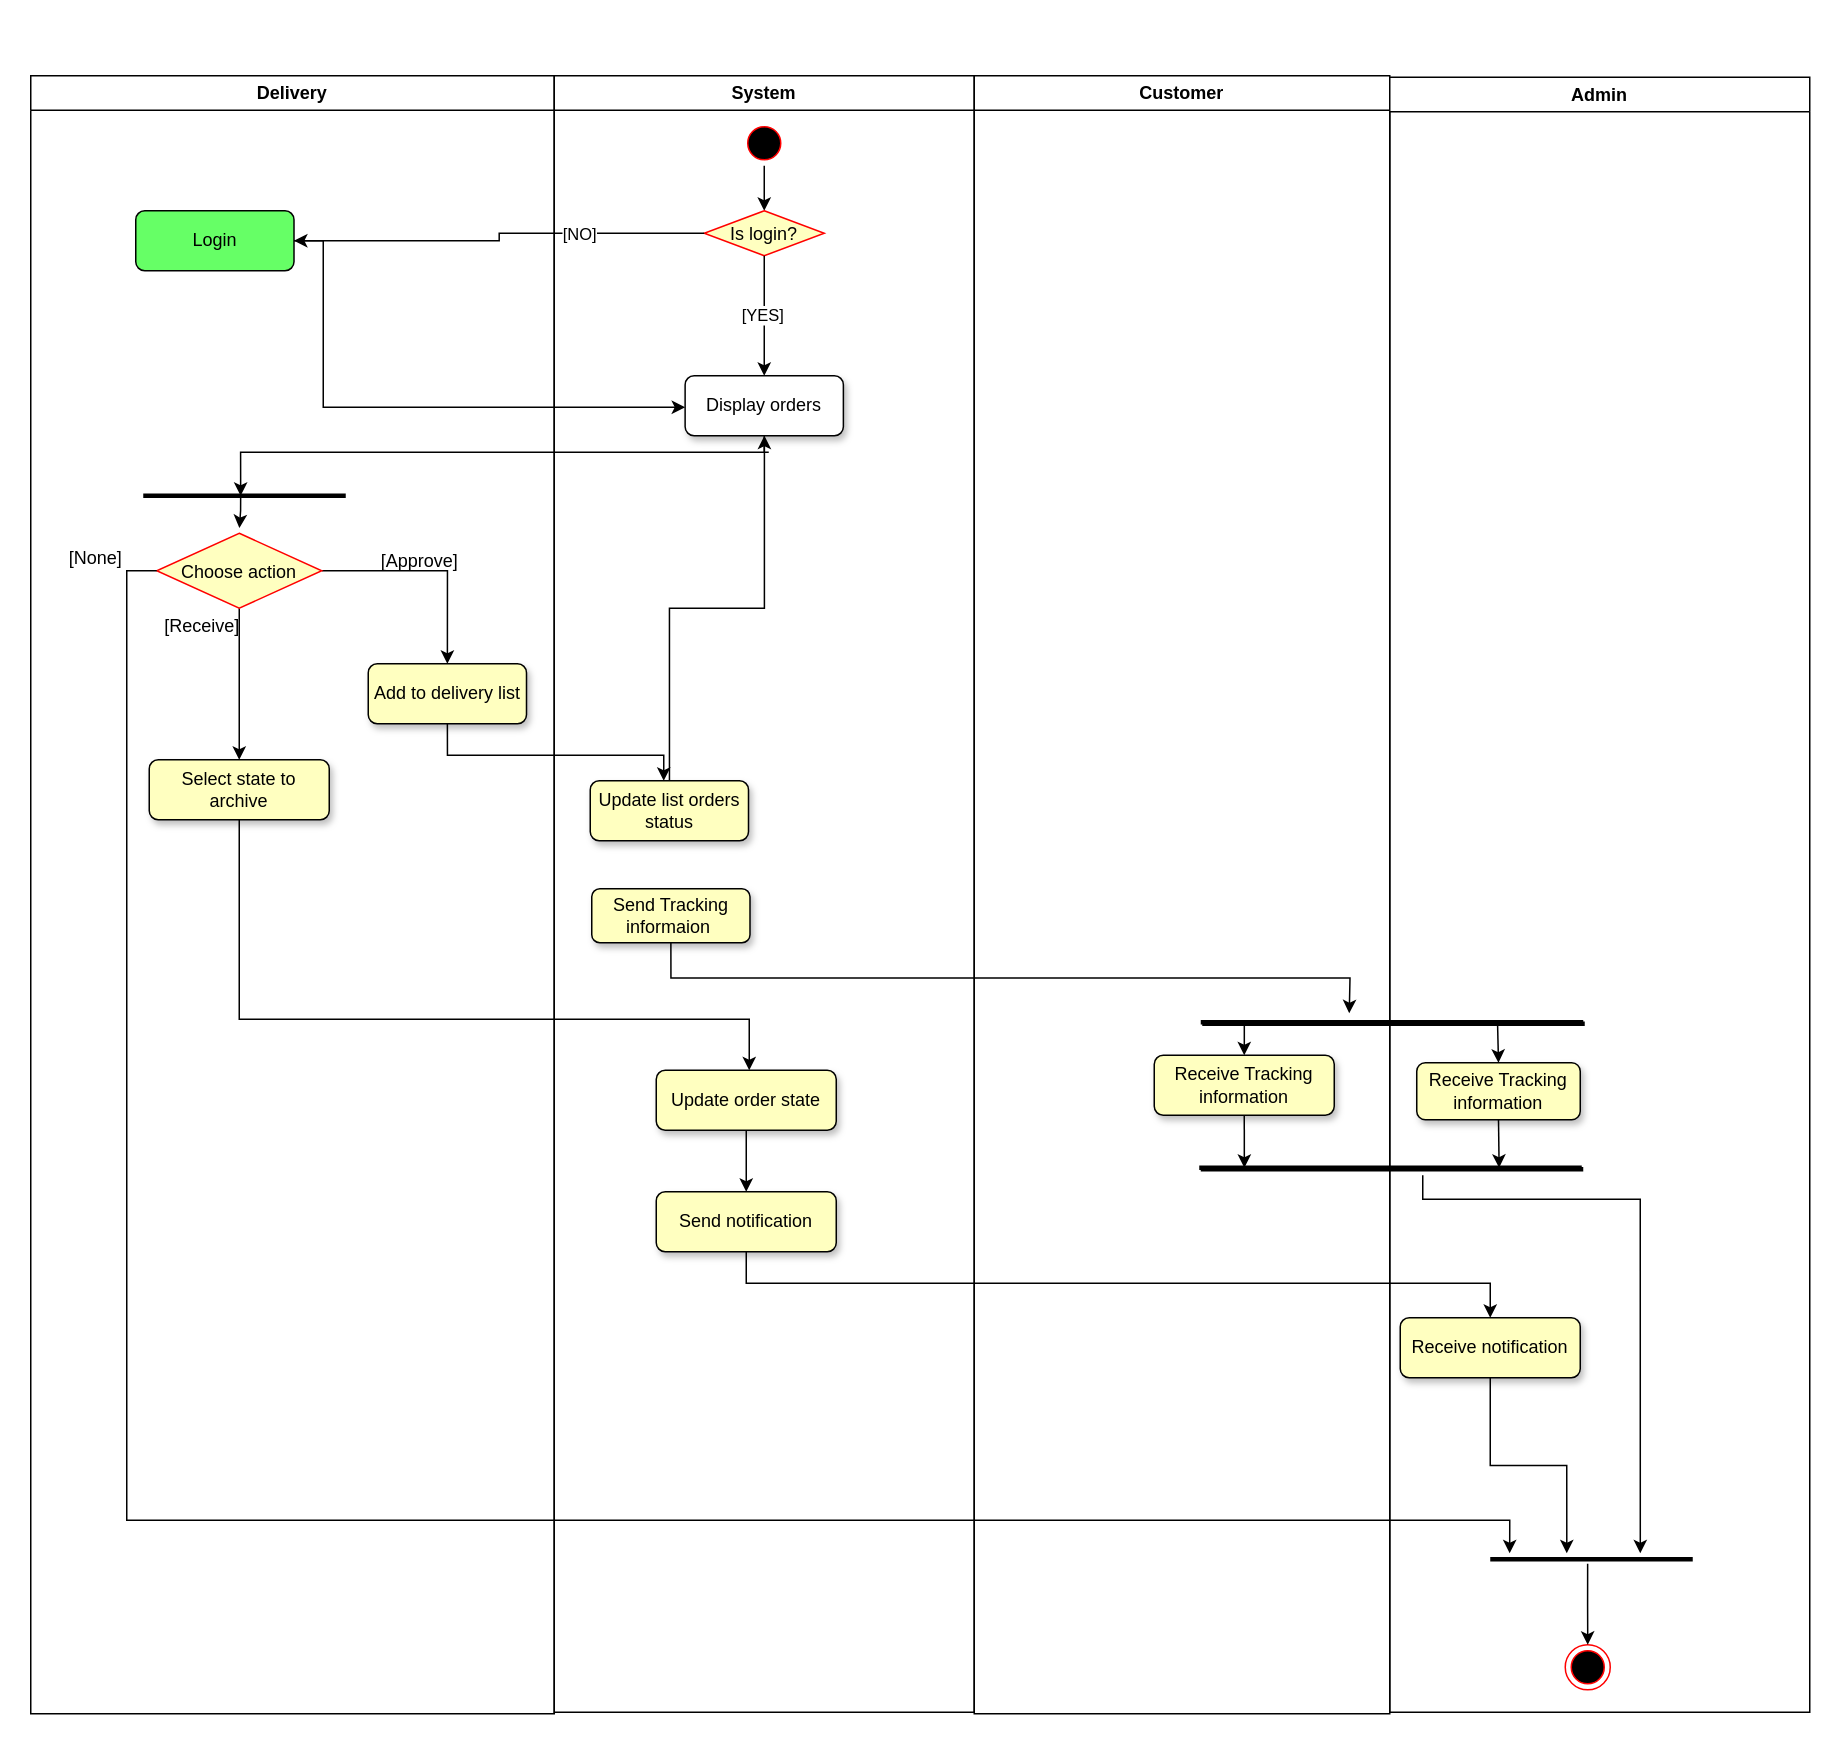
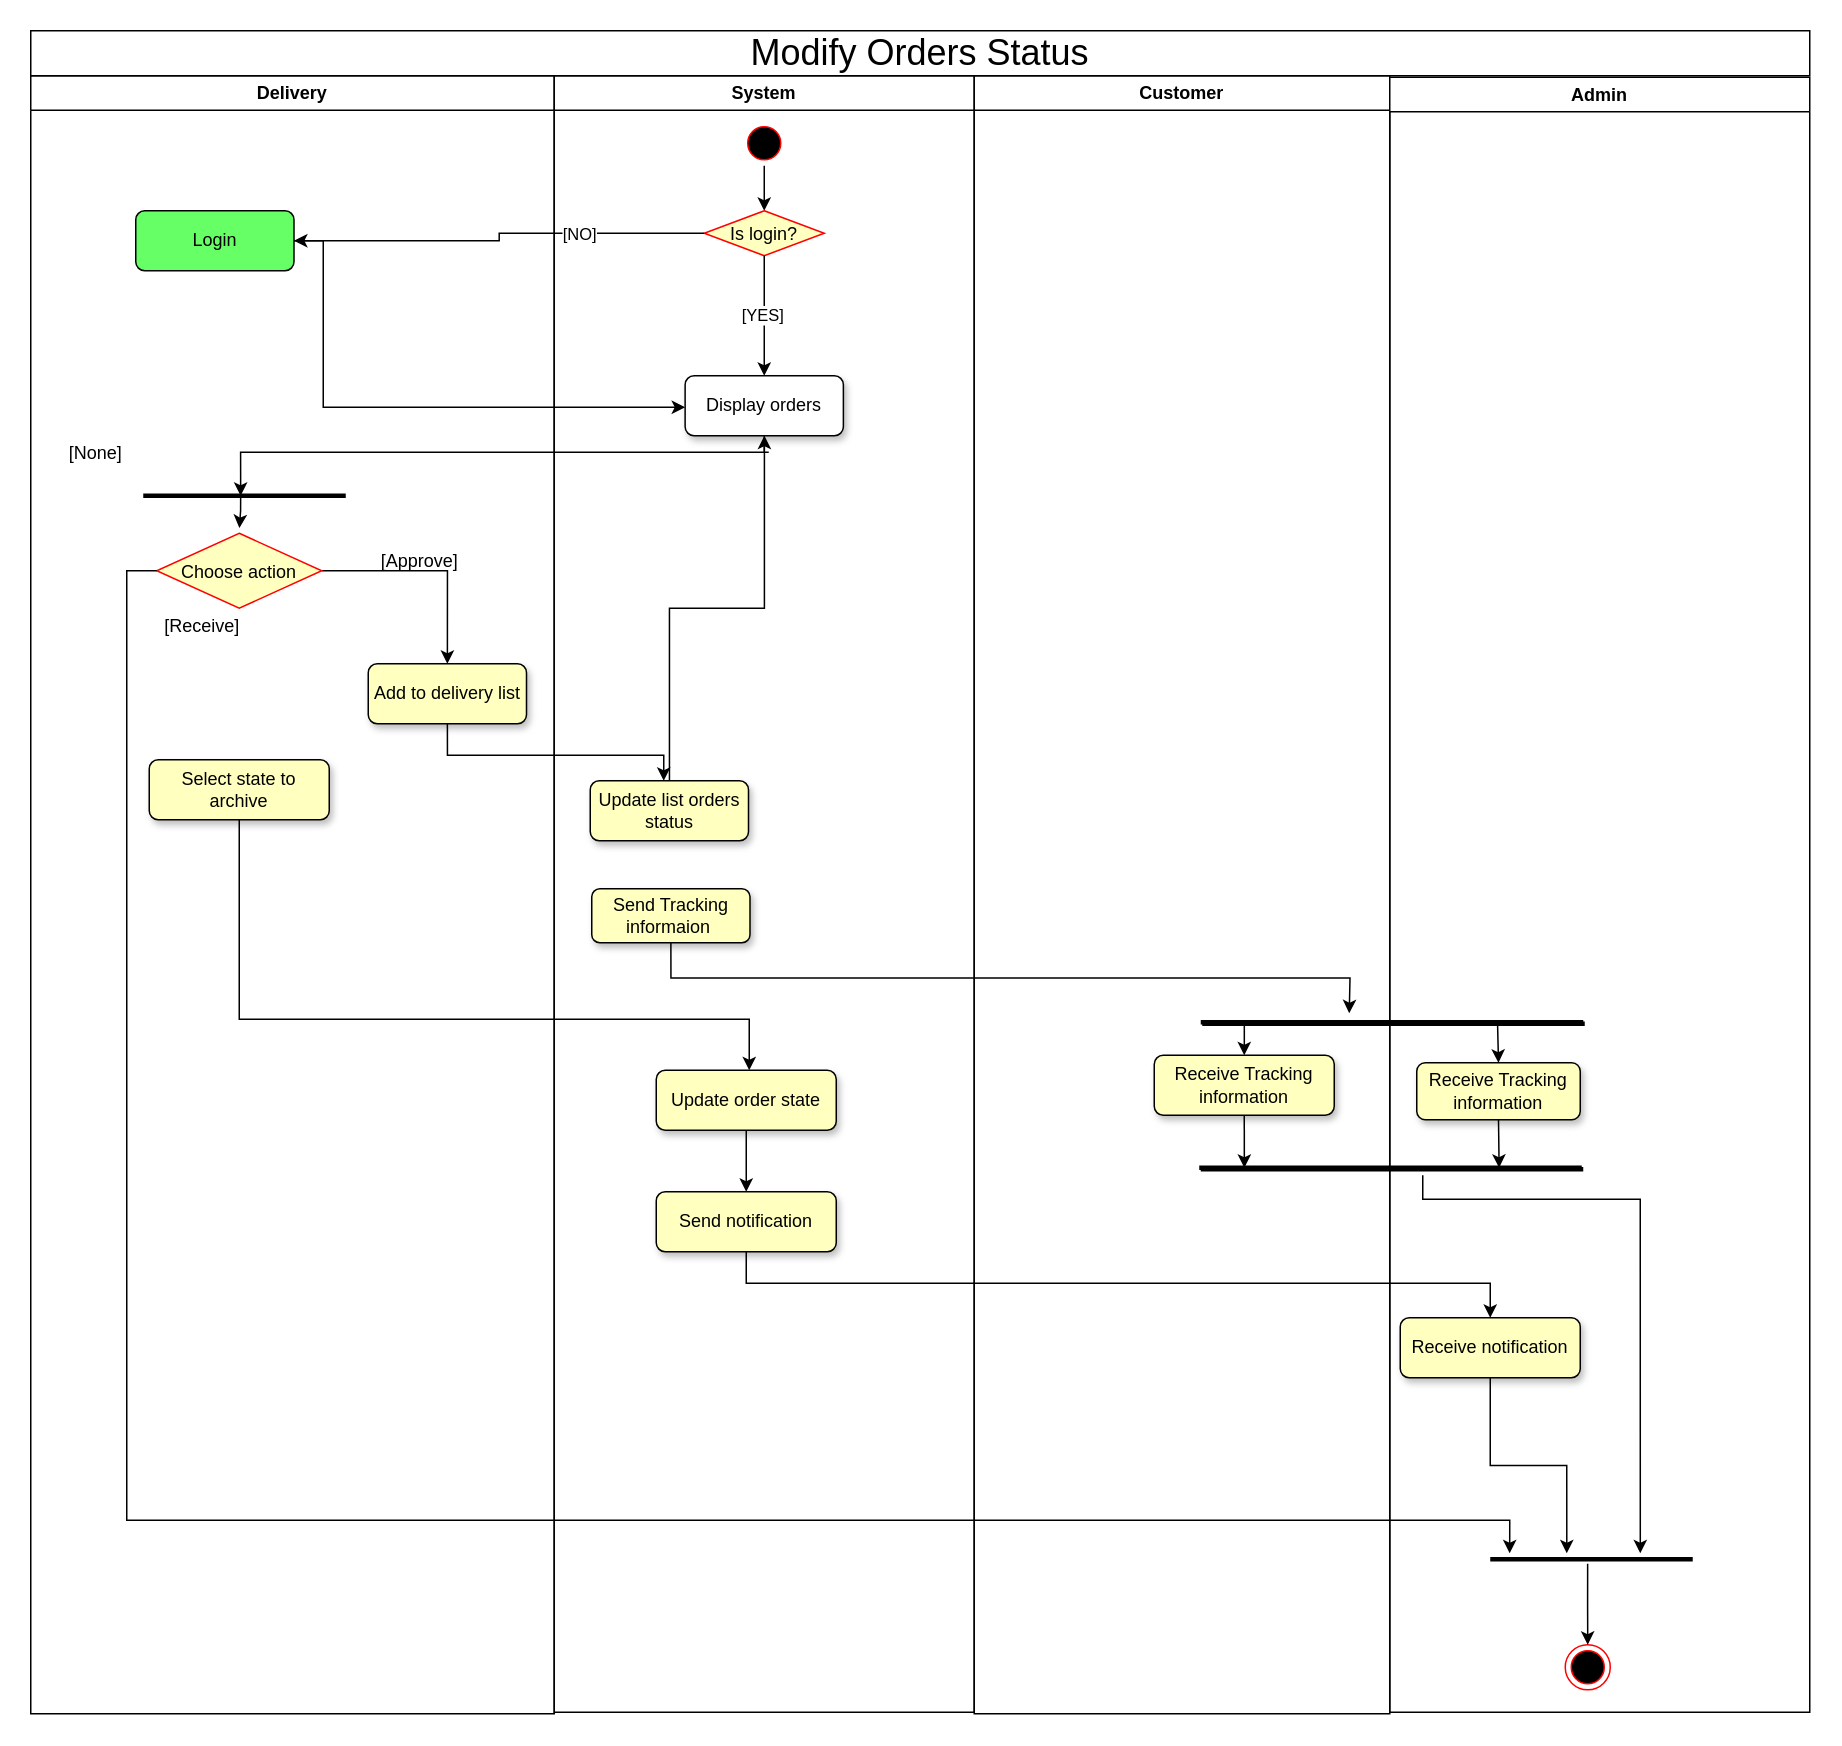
node "Modify Orders Status": added
node "[None]": moved (95, 558) -> (95, 453)
edge "Choose action" -> "Select state to archive": removed
